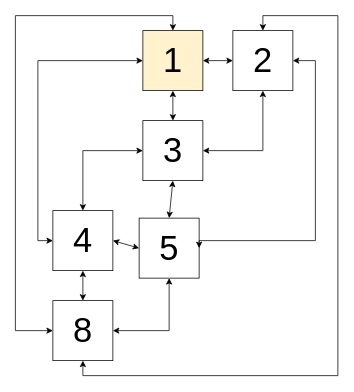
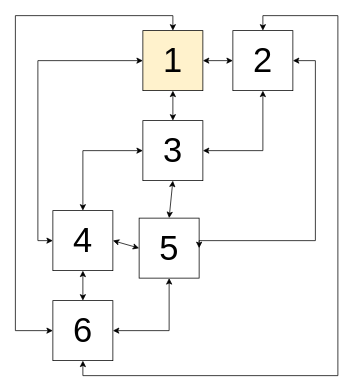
node "8": label "8" -> "6"
